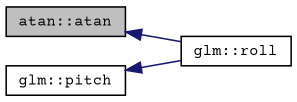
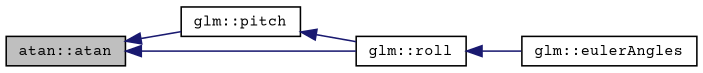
edge "glm::pitch" -> "atan::atan": added
node "glm::eulerAngles": added
